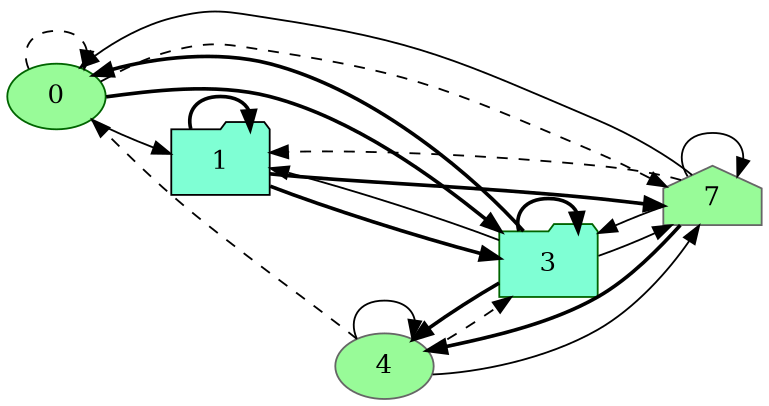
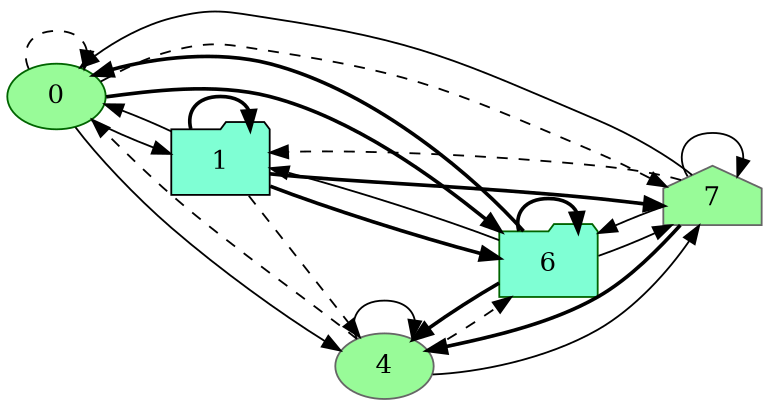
edge "1" -> "0": added
edge "0" -> "4": added
edge "1" -> "4": added
node "3": label "3" -> "6"
